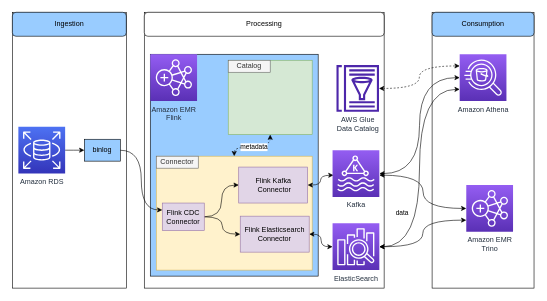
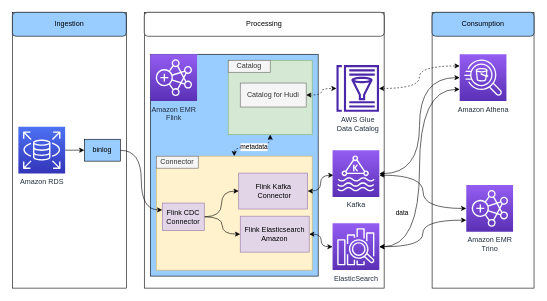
edge "AWS Glue Data Catalog" -- "Catalog for Hudi": added
node "Catalog for Hudi": added
node "Flink Kafka Connector": moved (273, 185) -> (273, 191)
node "Flink Elasticsearch Connector": label "Flink Elasticsearch Connector" -> "Flink Elasticsearch Amazon"
